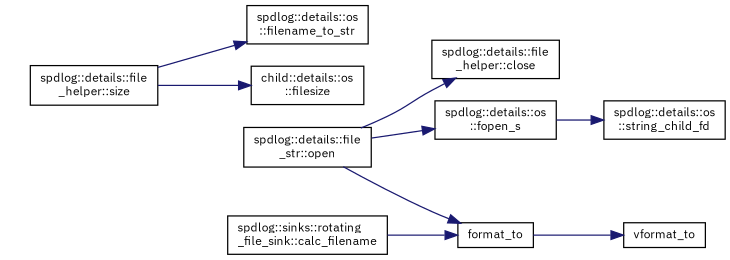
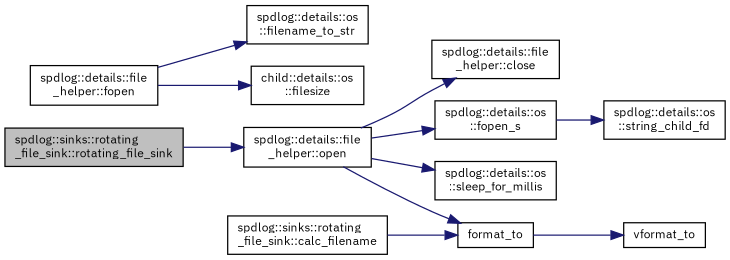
node "spdlog::details::file _helper::size": label "spdlog::details::file _helper::size" -> "spdlog::details::file _helper::fopen"
node "spdlog::sinks::rotating _file_sink::rotating_file_sink": added
node "spdlog::details::file _str::open": label "spdlog::details::file _str::open" -> "spdlog::details::file _helper::open"
node "spdlog::details::os ::sleep_for_millis": added
